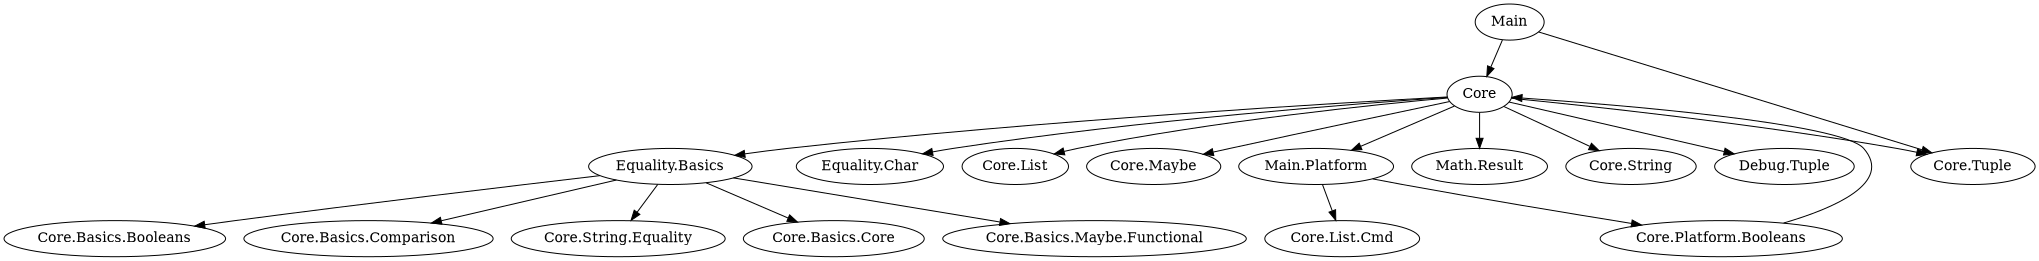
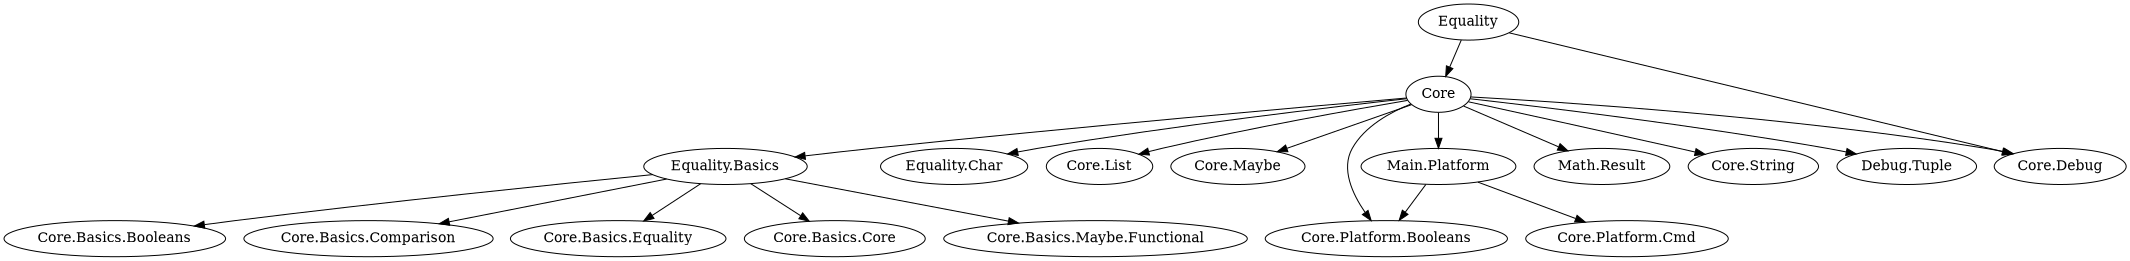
node "Main": label "Main" -> "Equality"
edge "Core.Platform.Booleans" -> "Core": reversed
node "Core.Tuple": label "Core.Tuple" -> "Core.Debug"
node "Core.String.Equality": label "Core.String.Equality" -> "Core.Basics.Equality"
node "Core.List.Cmd": label "Core.List.Cmd" -> "Core.Platform.Cmd"
